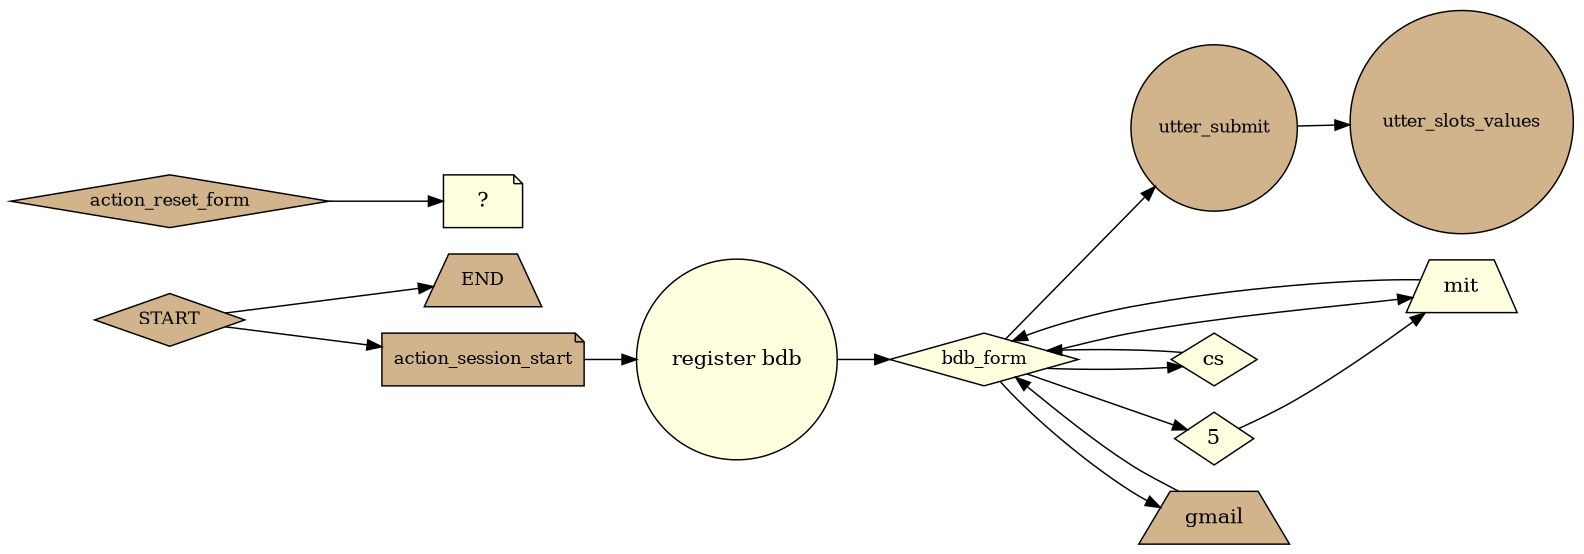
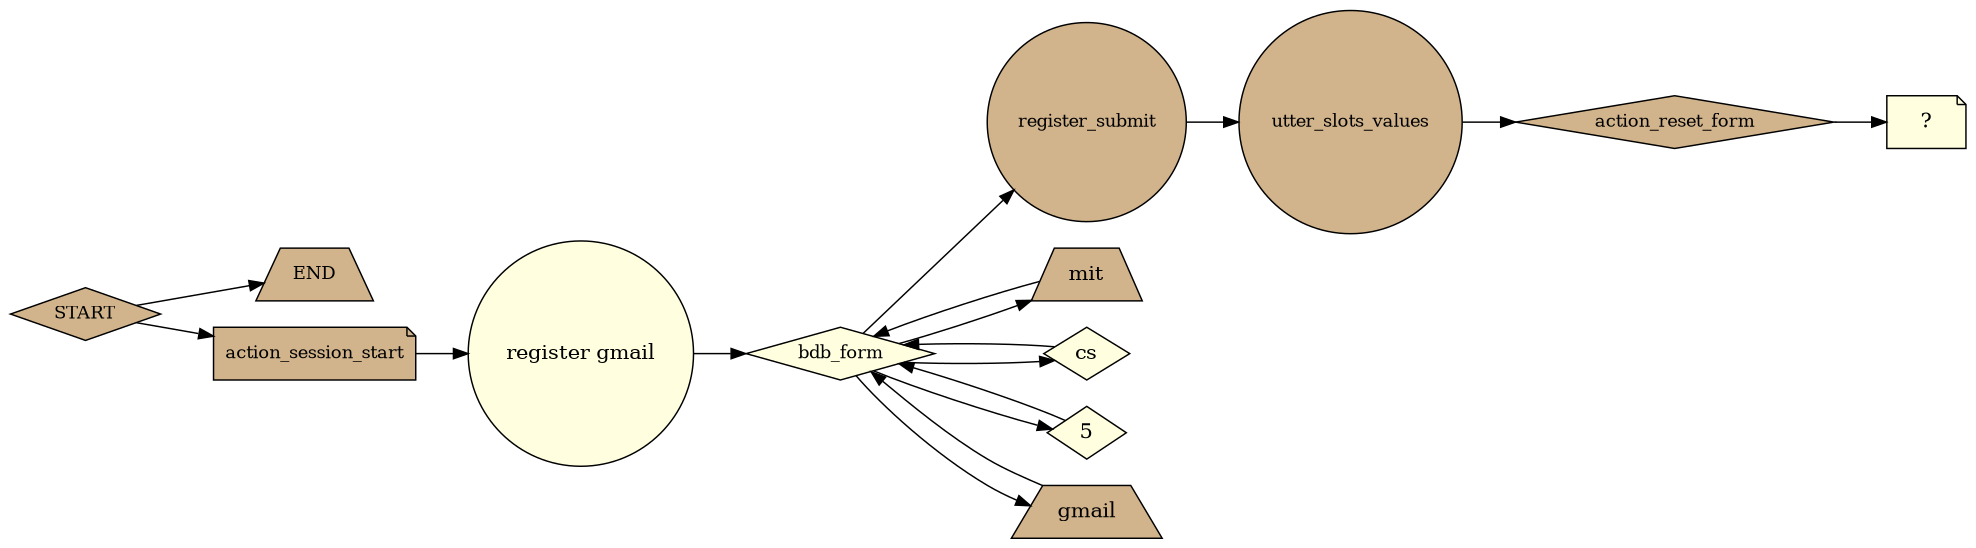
edge "utter_slots_values" -> "action_reset_form": added
node "utter_submit": label "utter_submit" -> "register_submit"
node "mit": fillcolor lightyellow -> tan
node "register bdb": label "register bdb" -> "register gmail"
edge "5" -> "mit": now "5" -> "bdb_form"
